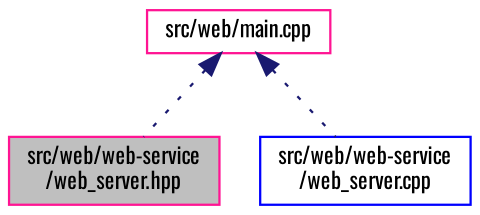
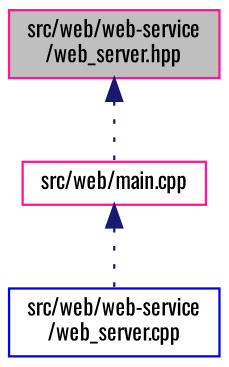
edge "src/web/web-service /web_server.hpp" -> "src/web/main.cpp": reversed
